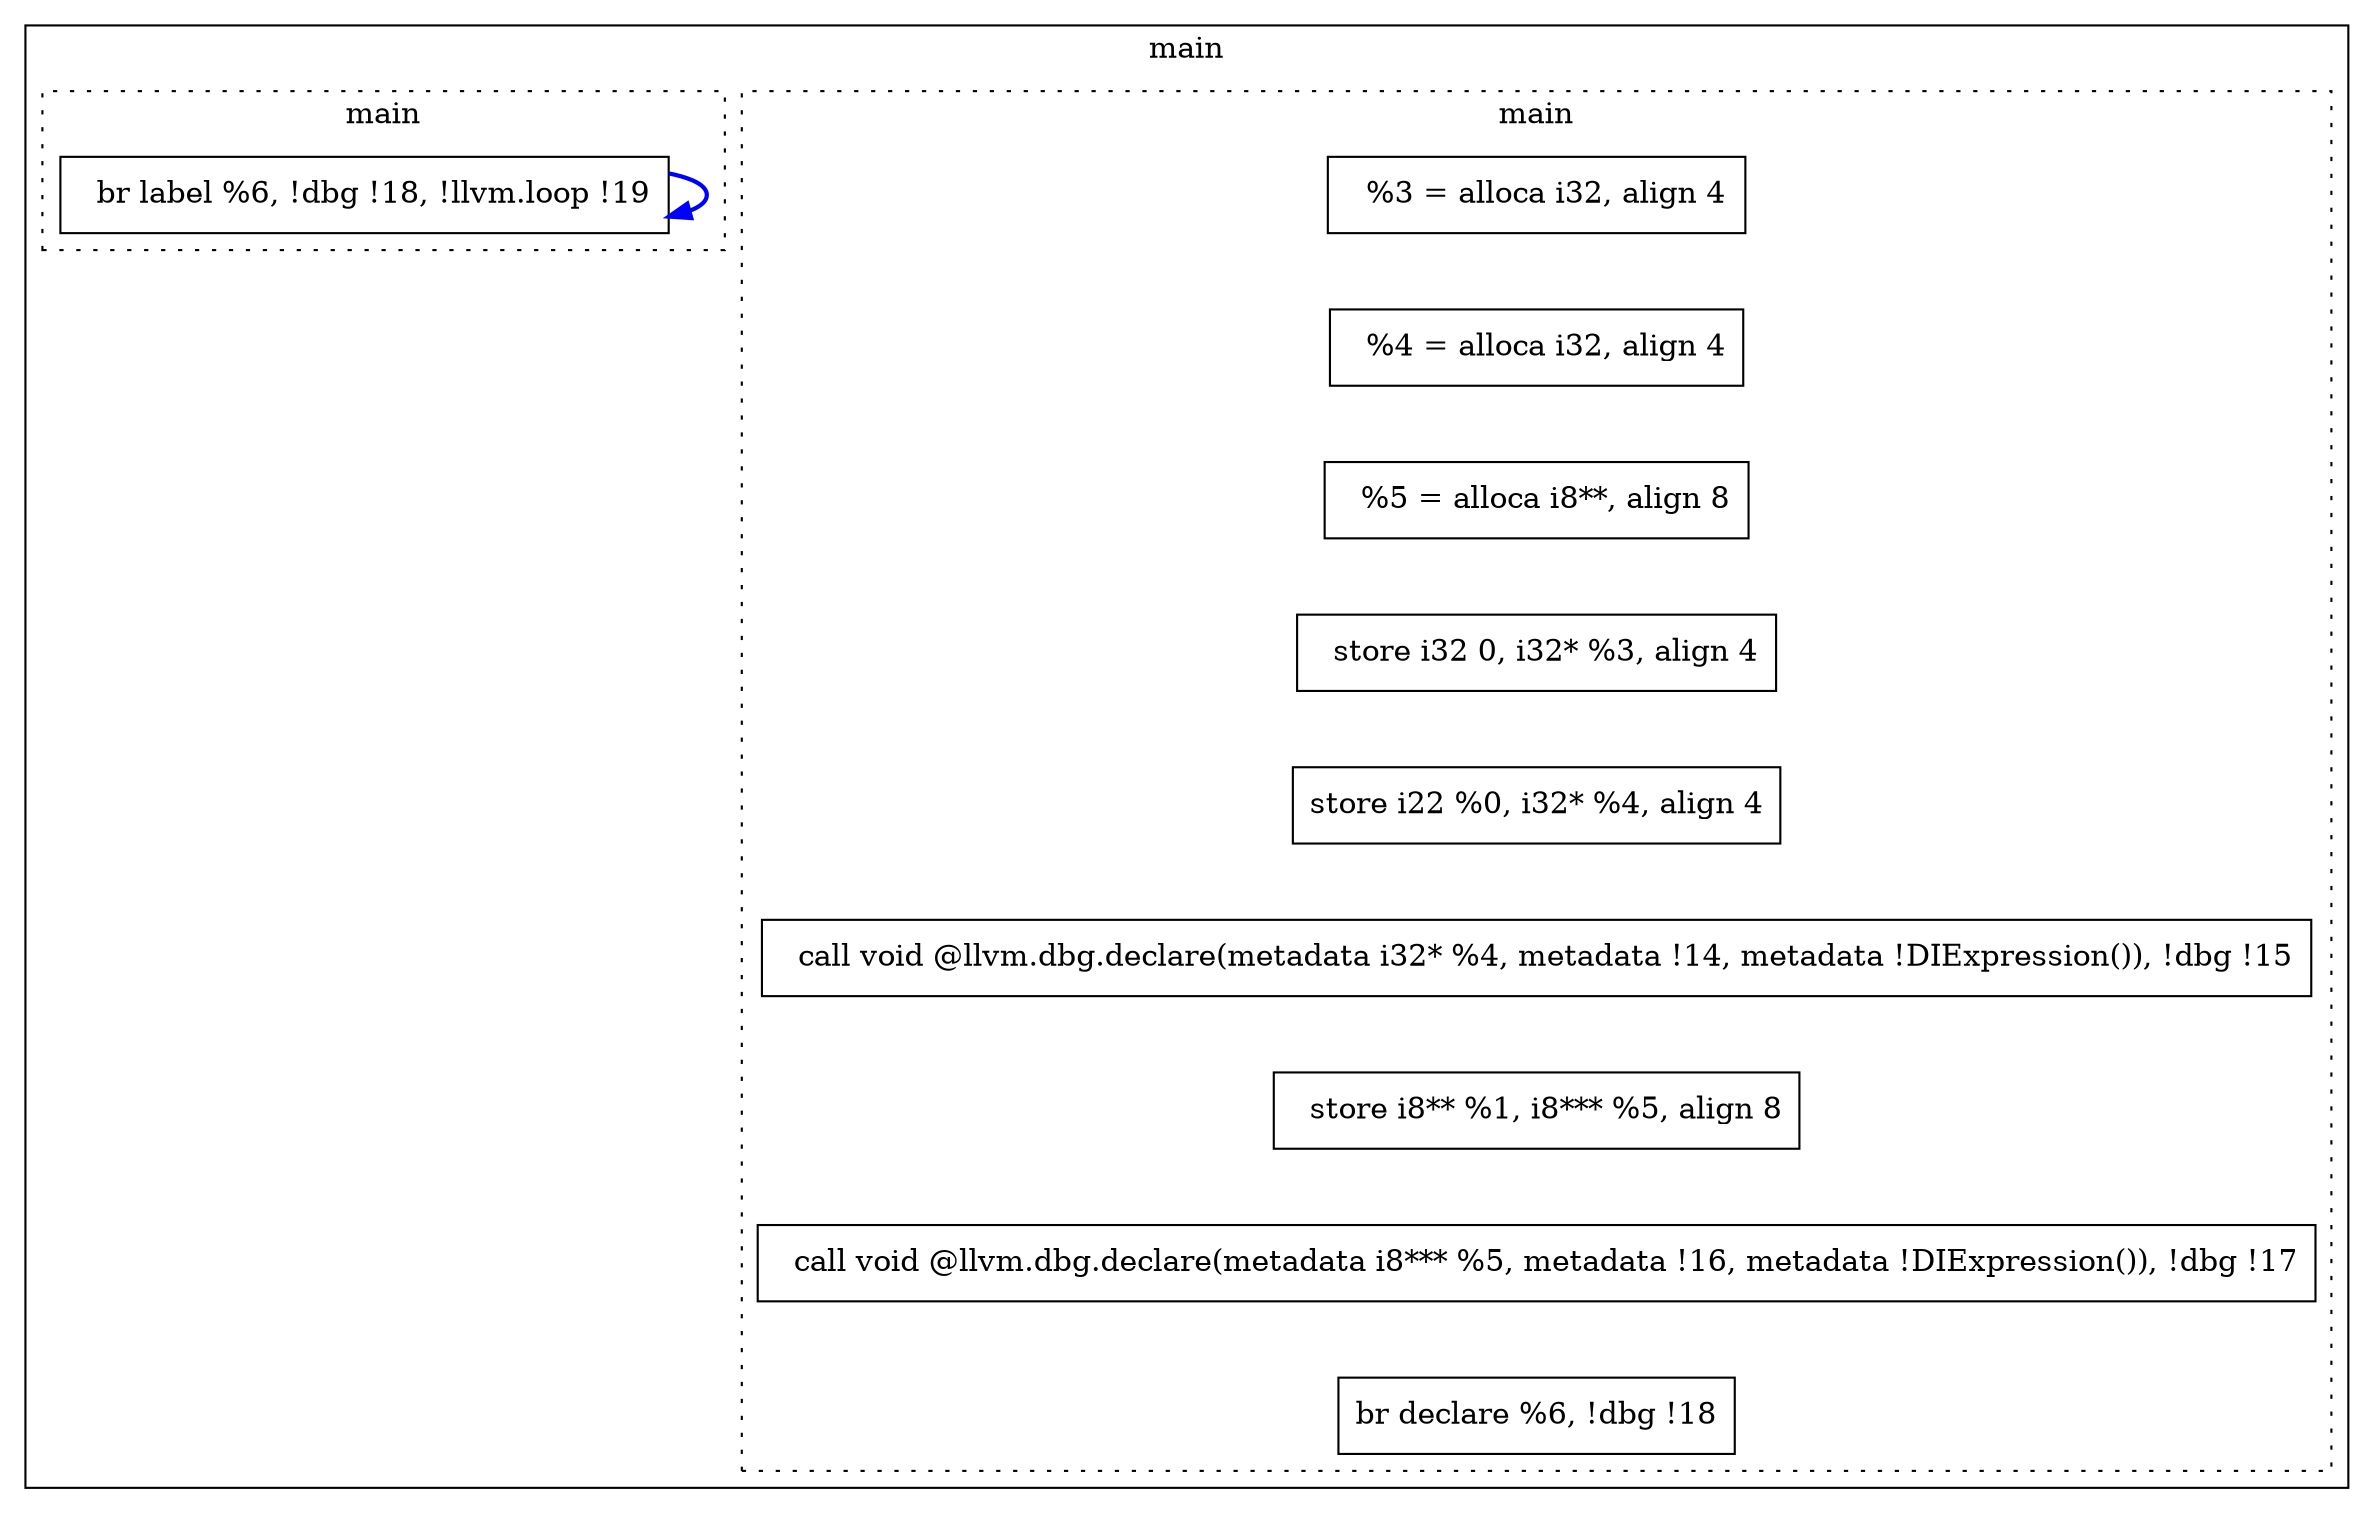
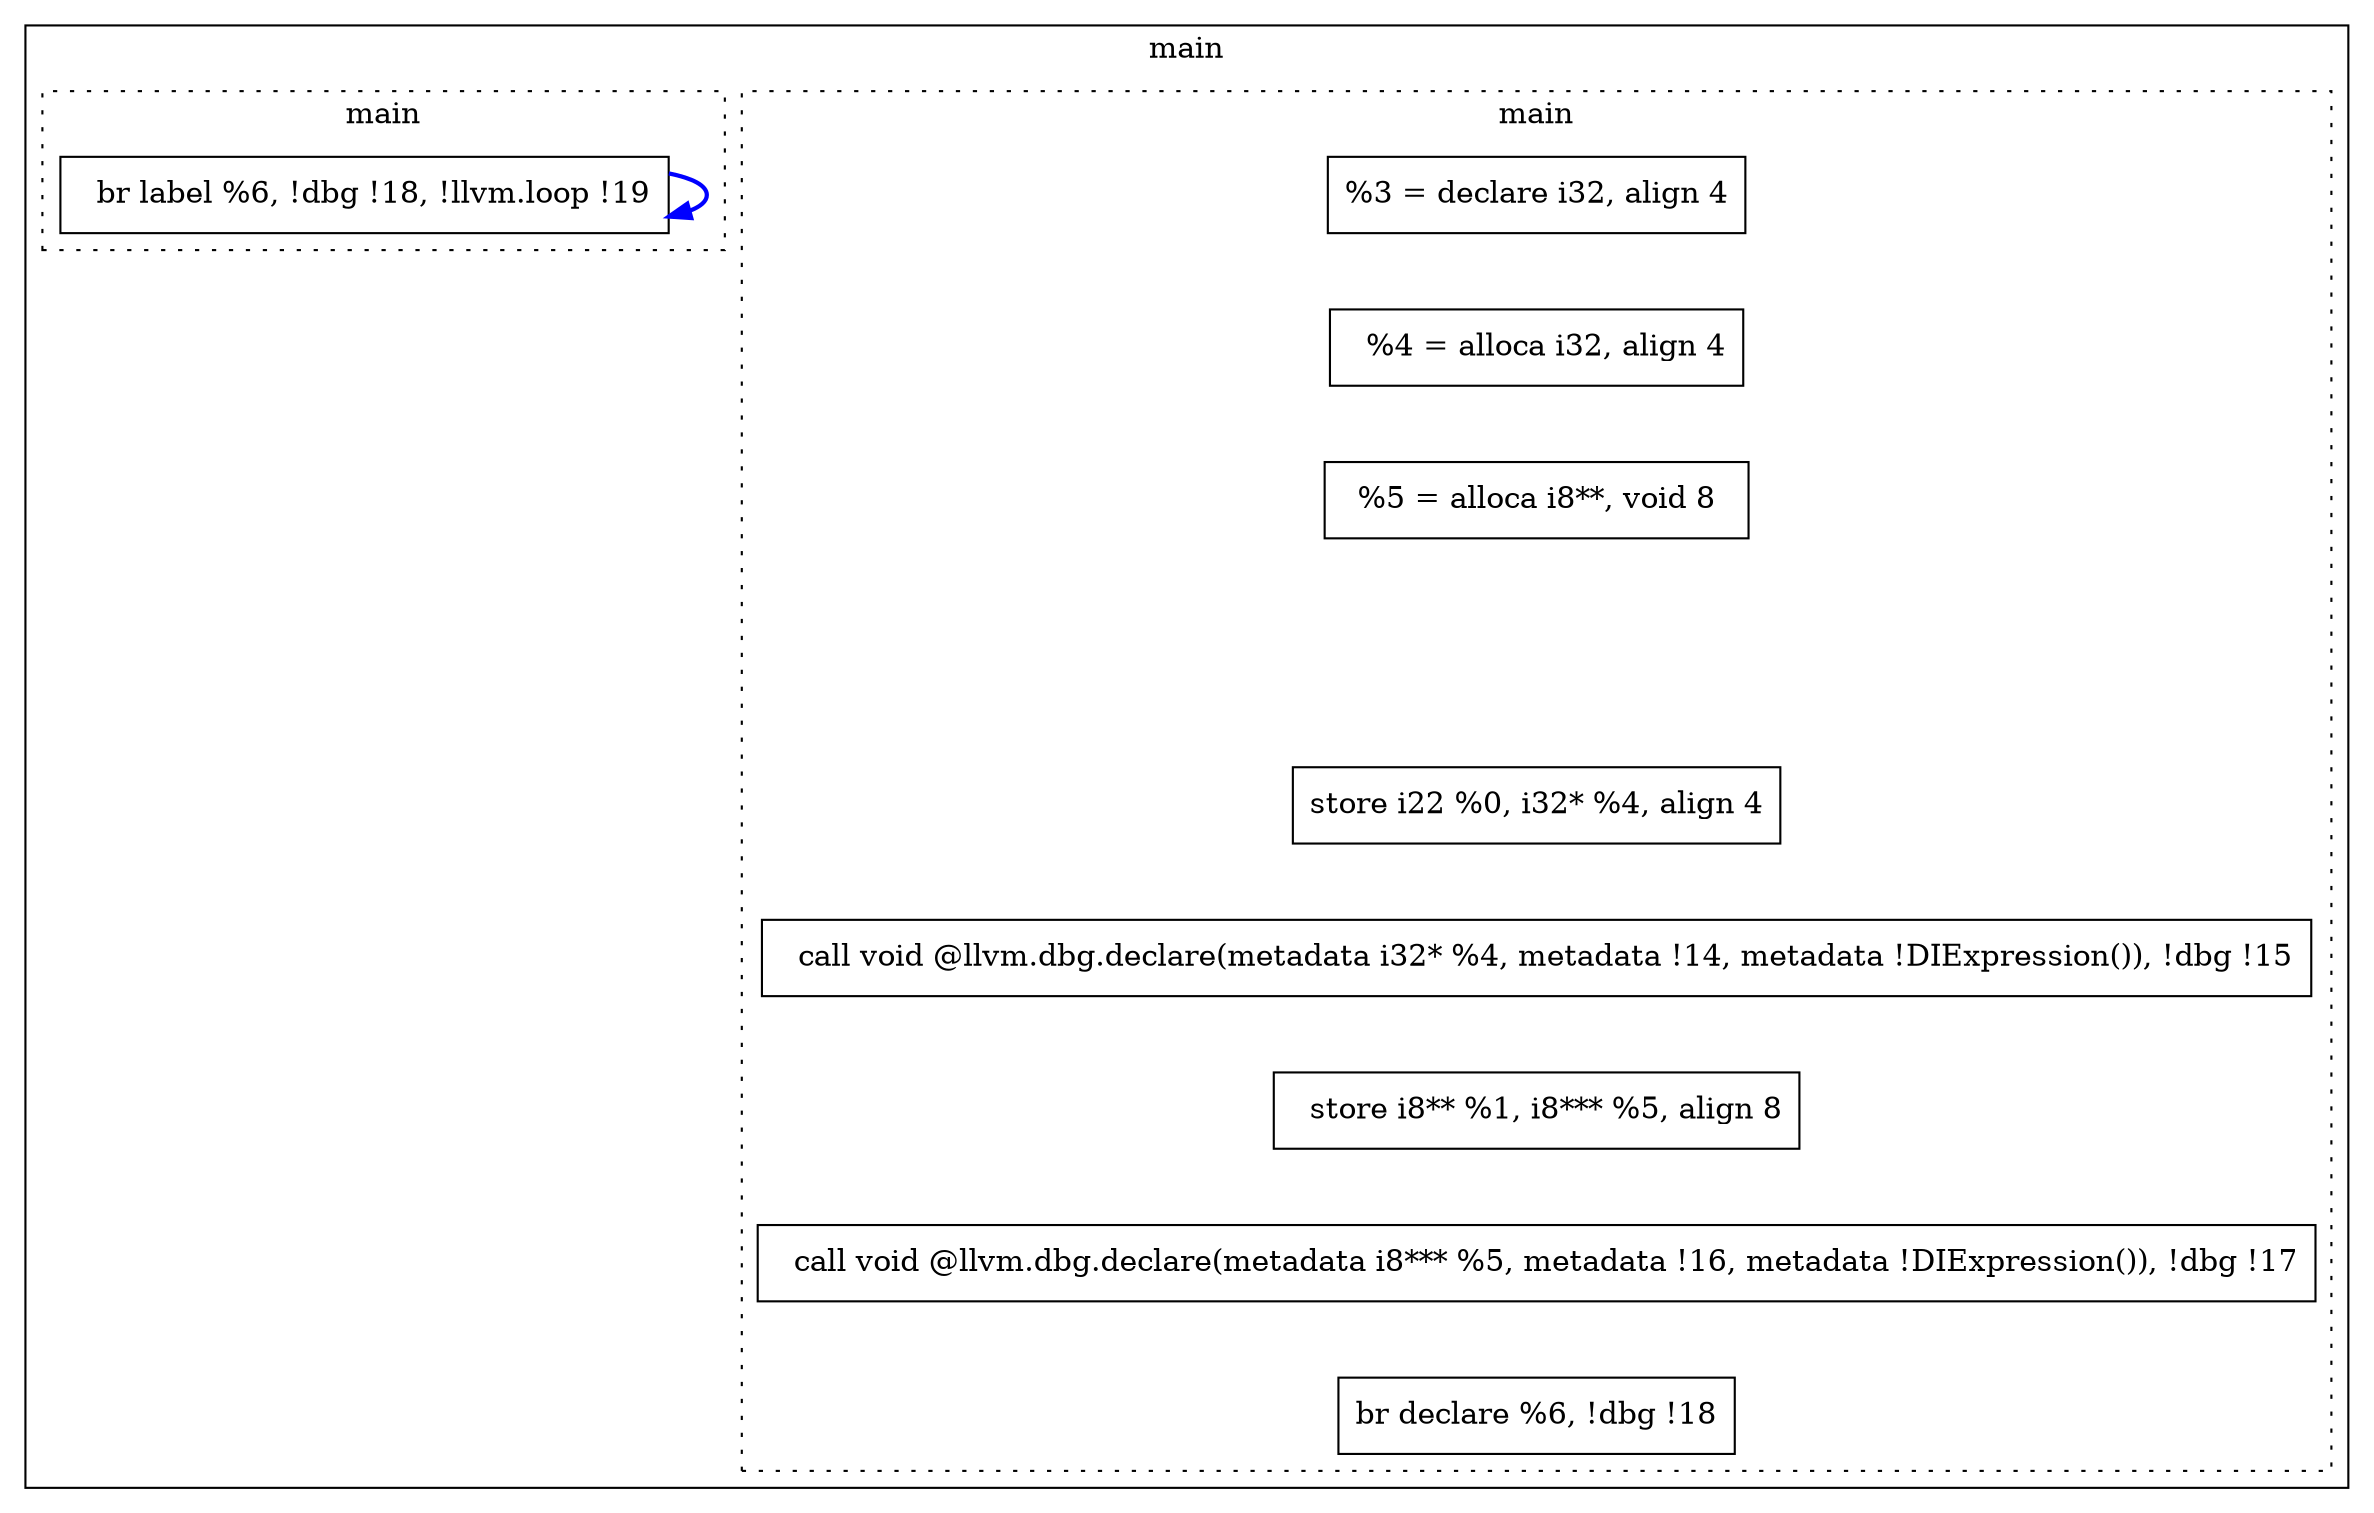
node "%3 = alloca i32, align 4": label "%3 = alloca i32, align 4" -> "%3 = declare i32, align 4"
node "%5 = alloca i8**, align 8": label "%5 = alloca i8**, align 8" -> "%5 = alloca i8**, void 8"
node "store i32 0, i32* %3, align 4": removed
